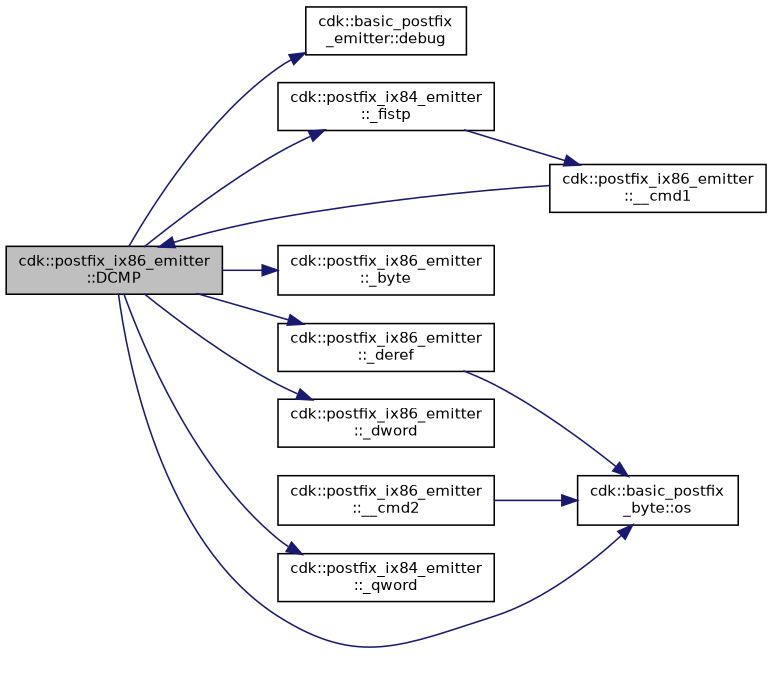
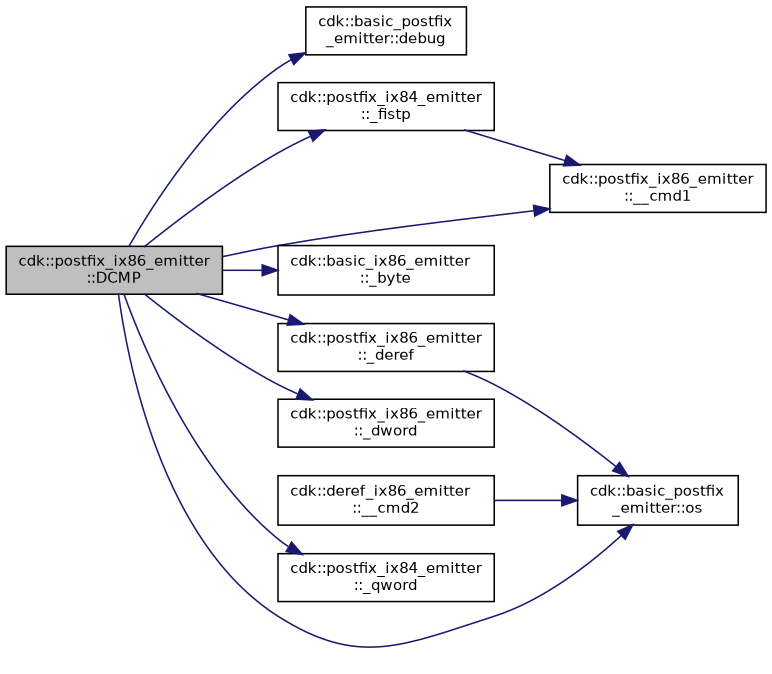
edge "cdk::postfix_ix86_emitter ::__cmd1" -> "cdk::postfix_ix86_emitter ::DCMP": reversed
node "cdk::postfix_ix86_emitter ::_byte": label "cdk::postfix_ix86_emitter ::_byte" -> "cdk::basic_ix86_emitter ::_byte"
node "cdk::postfix_ix86_emitter ::__cmd2": label "cdk::postfix_ix86_emitter ::__cmd2" -> "cdk::deref_ix86_emitter ::__cmd2"
node "cdk::basic_postfix _byte::os": label "cdk::basic_postfix _byte::os" -> "cdk::basic_postfix _emitter::os"
